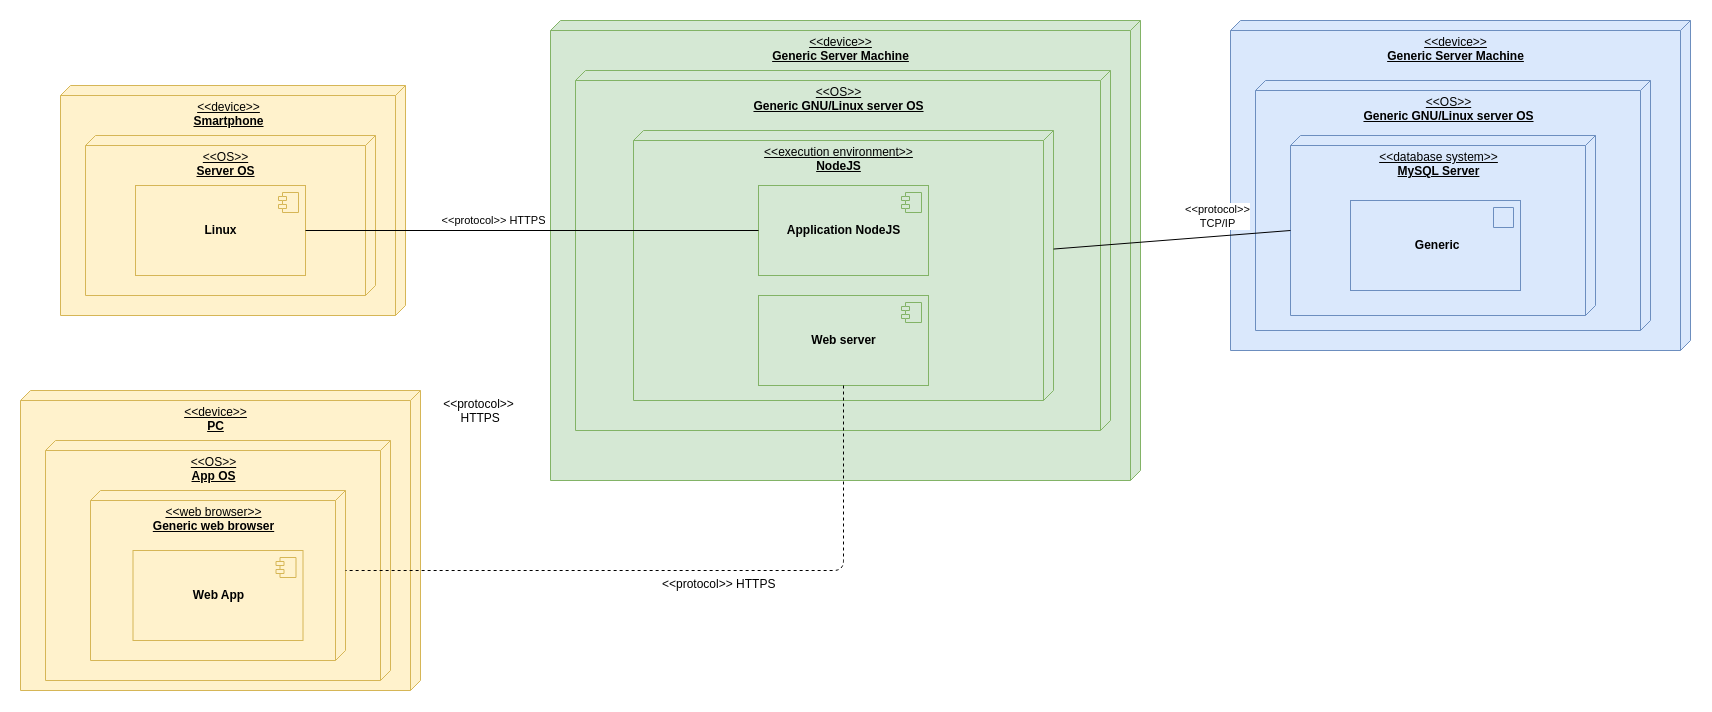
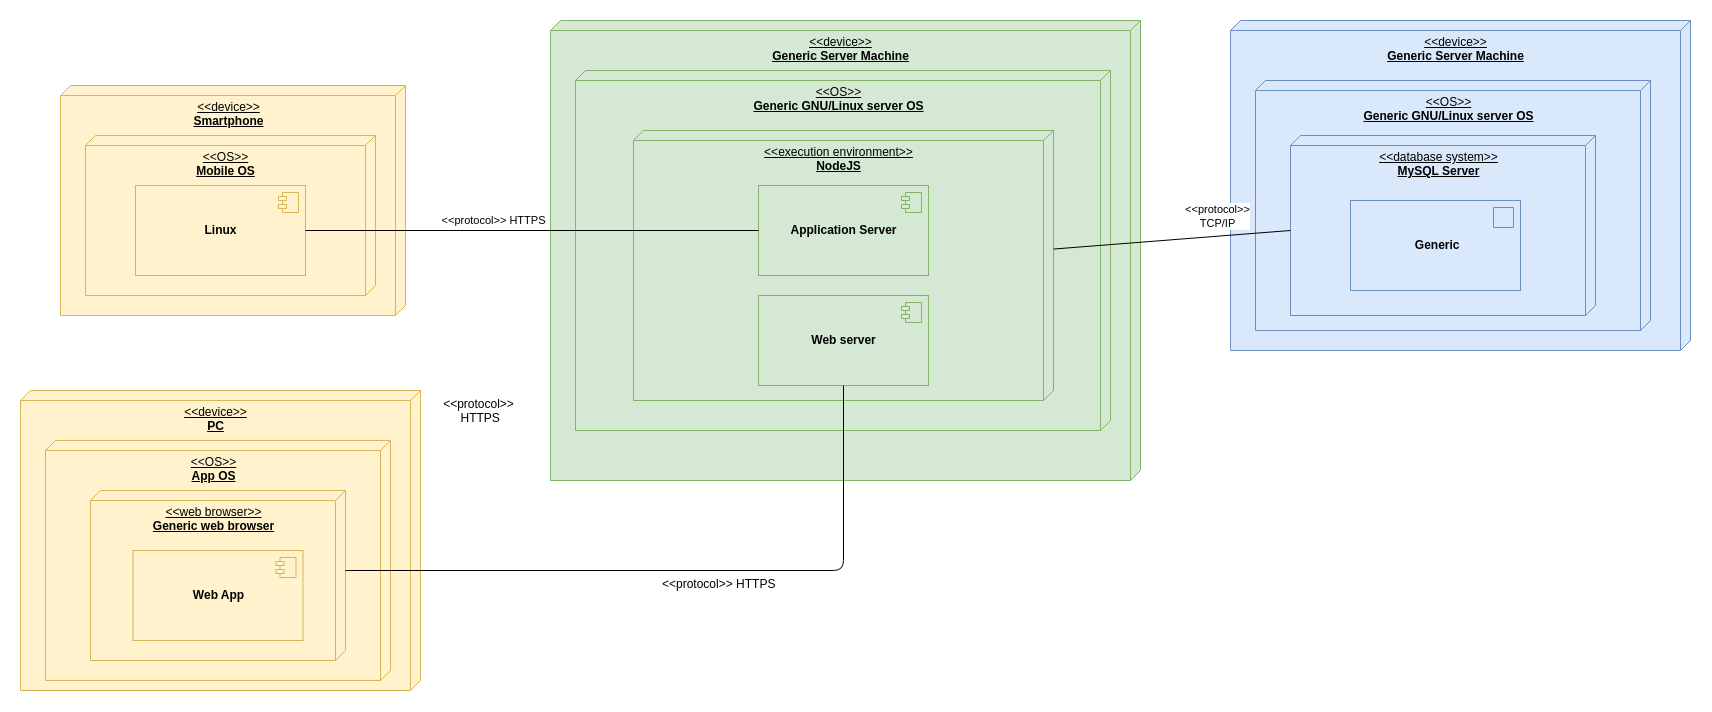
node "<<OS>> Server OS": label "<<OS>> Server OS" -> "<<OS>> Mobile OS"
node "Application NodeJS": label "Application NodeJS" -> "Application Server"
edge "Web server" -- "<<web browser>> Generic web browser": style dashed -> solid
